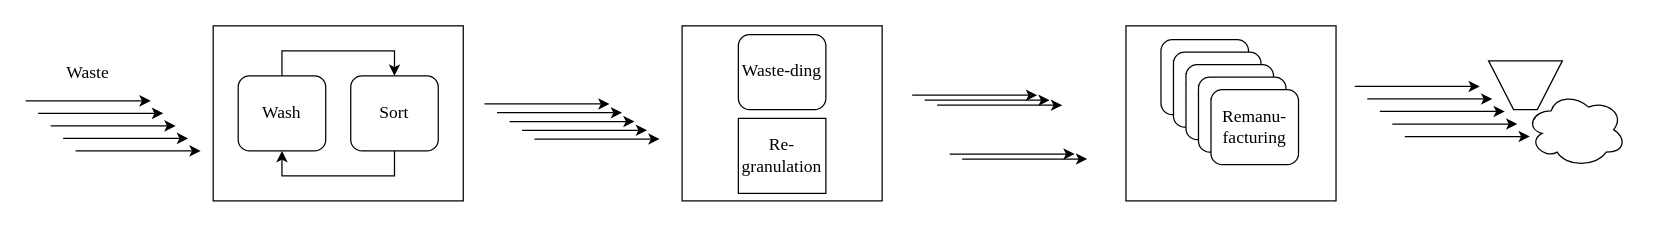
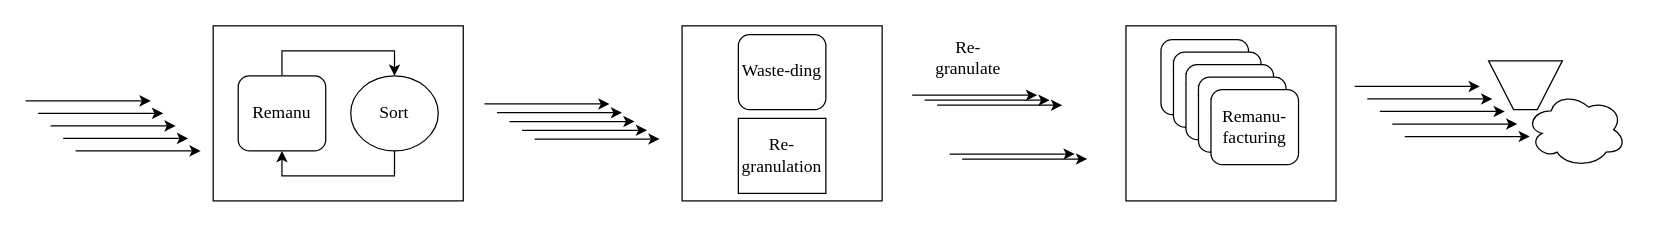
node "Re-granulate": added
node "Waste": removed
node "Wash": label "Wash" -> "Remanu"
node "Sort": shape rounded rectangle -> ellipse
